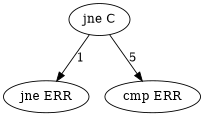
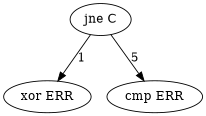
node "jne ERR": label "jne ERR" -> "xor ERR"
